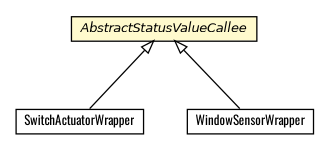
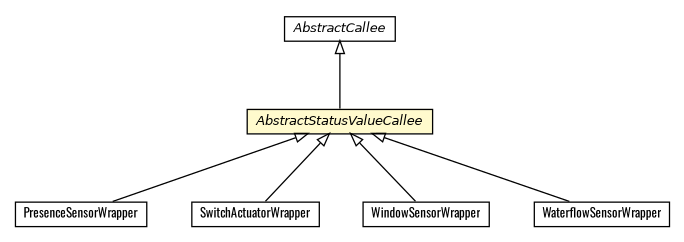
node "AbstractCallee": added
node "PresenceSensorWrapper": added
node "WaterflowSensorWrapper": added
